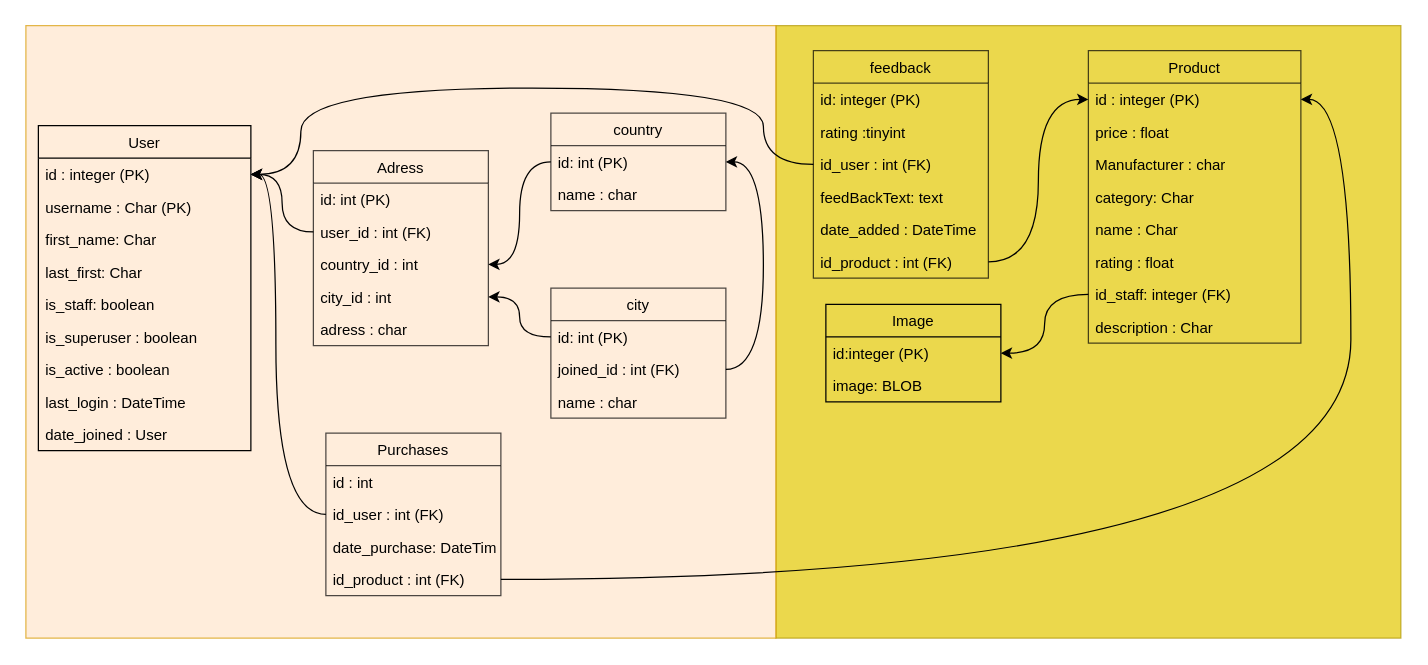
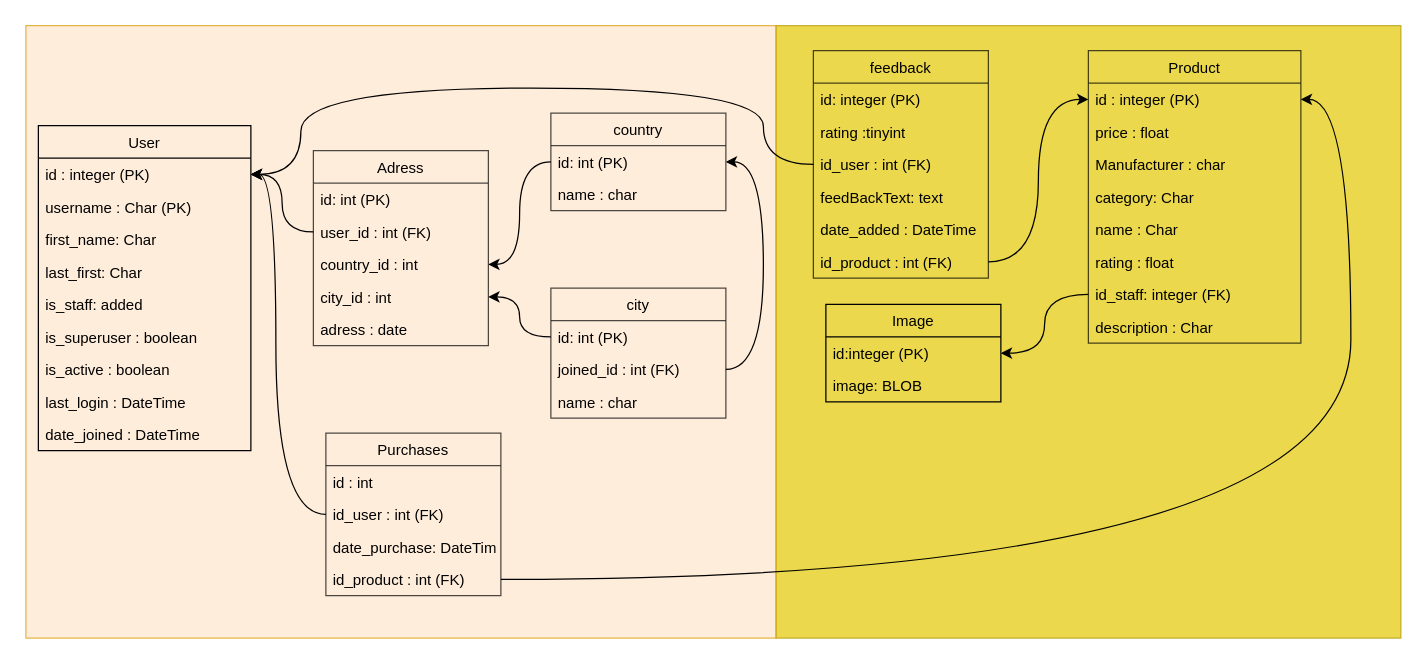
node "is_staff: boolean": label "is_staff: boolean" -> "is_staff: added"
node "adress : char": label "adress : char" -> "adress : date"
node "date_joined : User": label "date_joined : User" -> "date_joined : DateTime"
